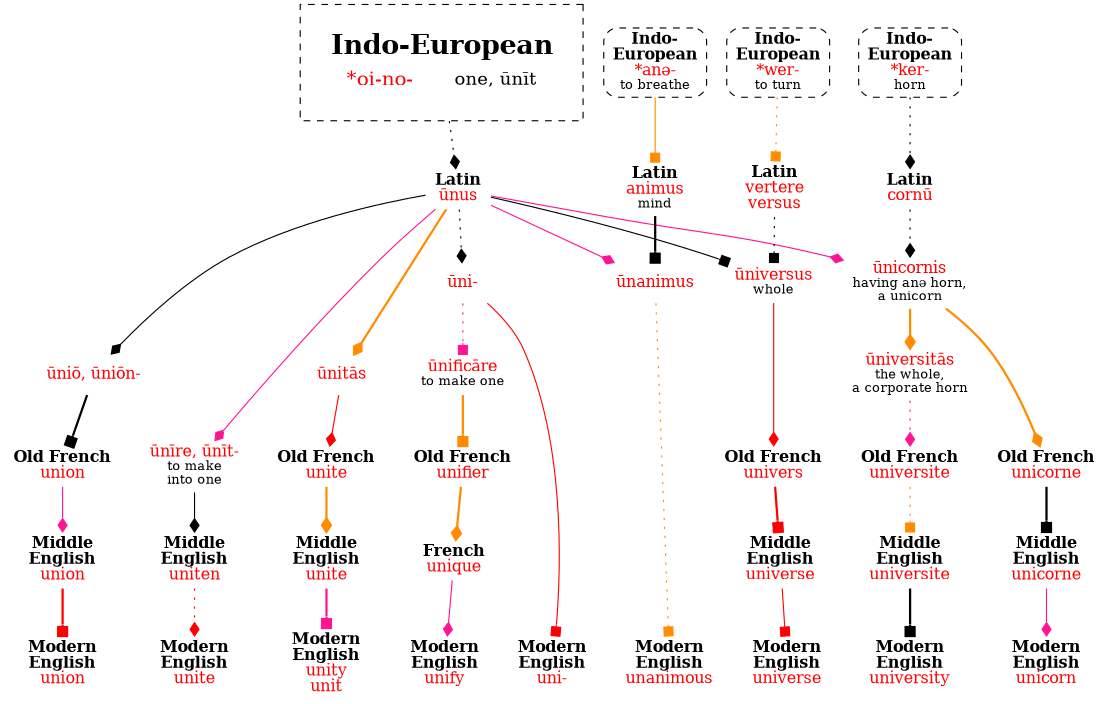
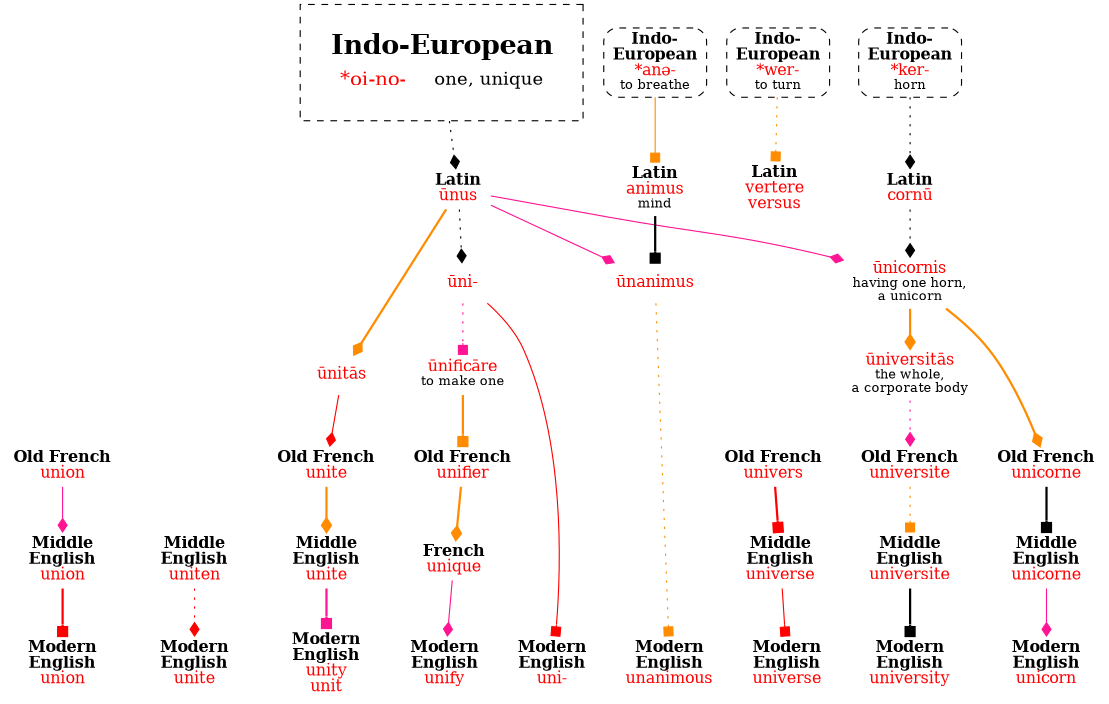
node "Indo-European": text "one, ūnīt" -> "one, unique"
node "ūniversus": removed
node "ūnicornis": text "having anə horn," -> "having one horn,"
node "ūniō, ūniōn-": removed
node "ūniversitās": text "a corporate horn" -> "a corporate body"
node "ūnīre, ūnīt-": removed
